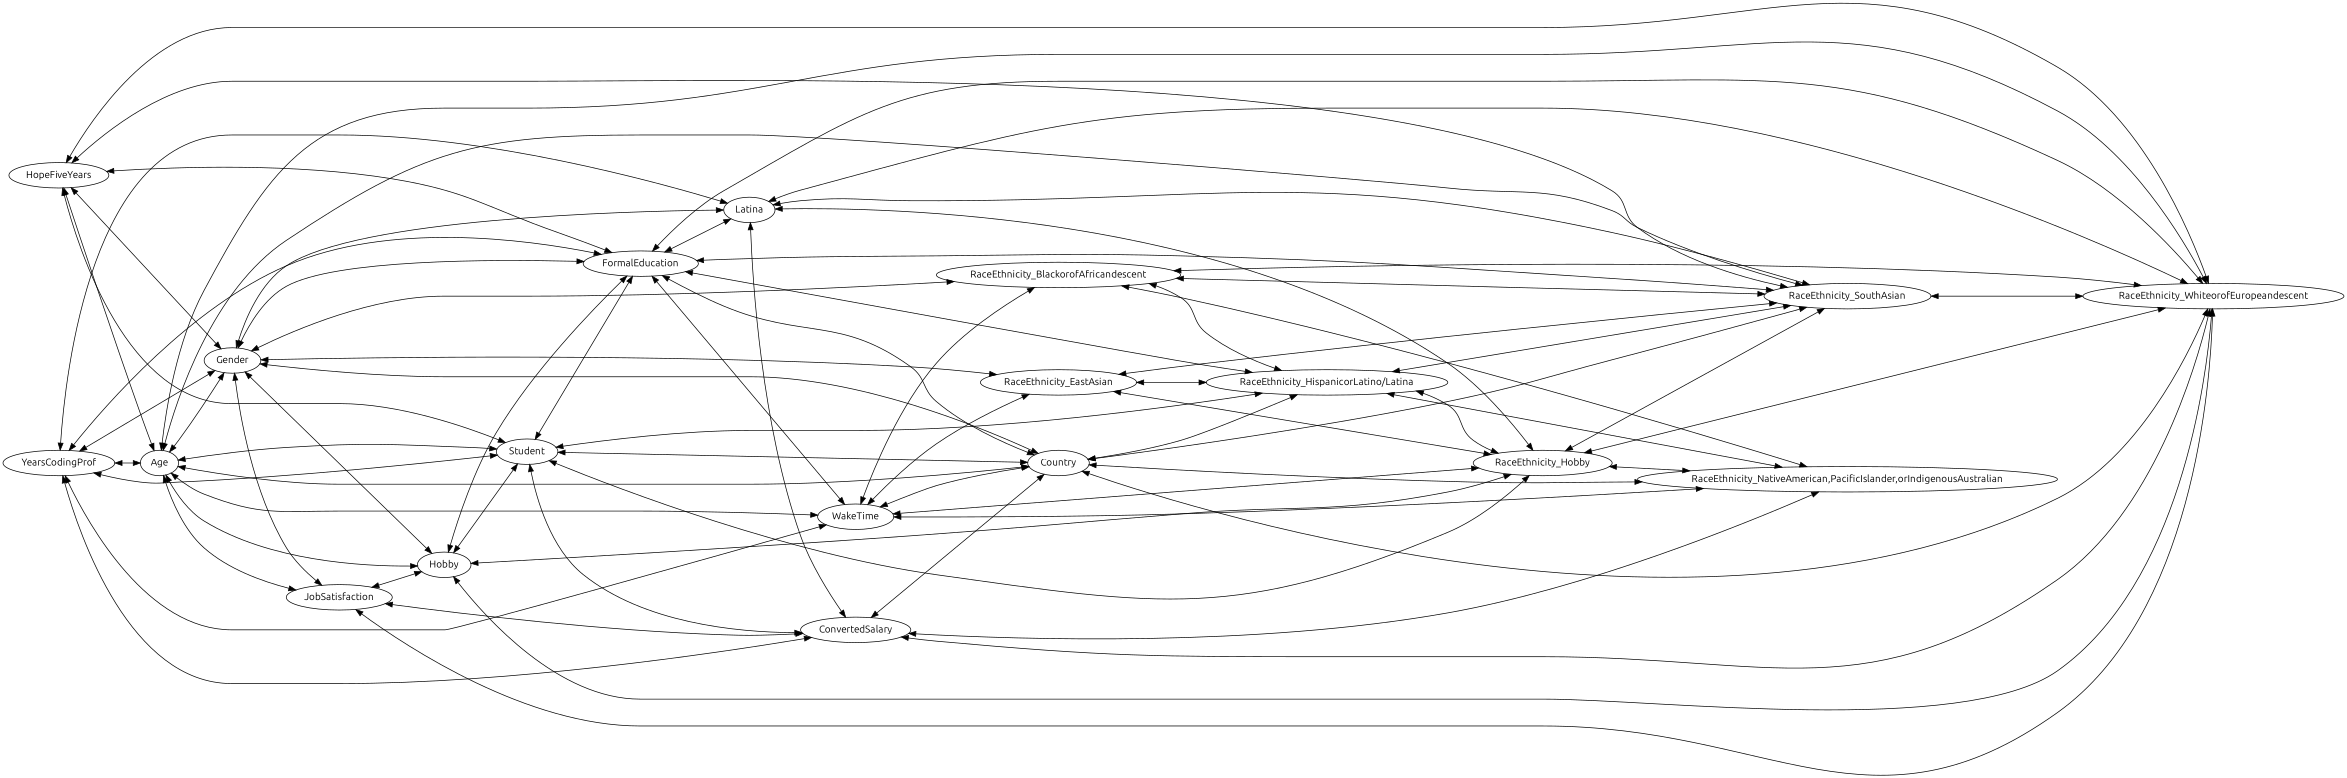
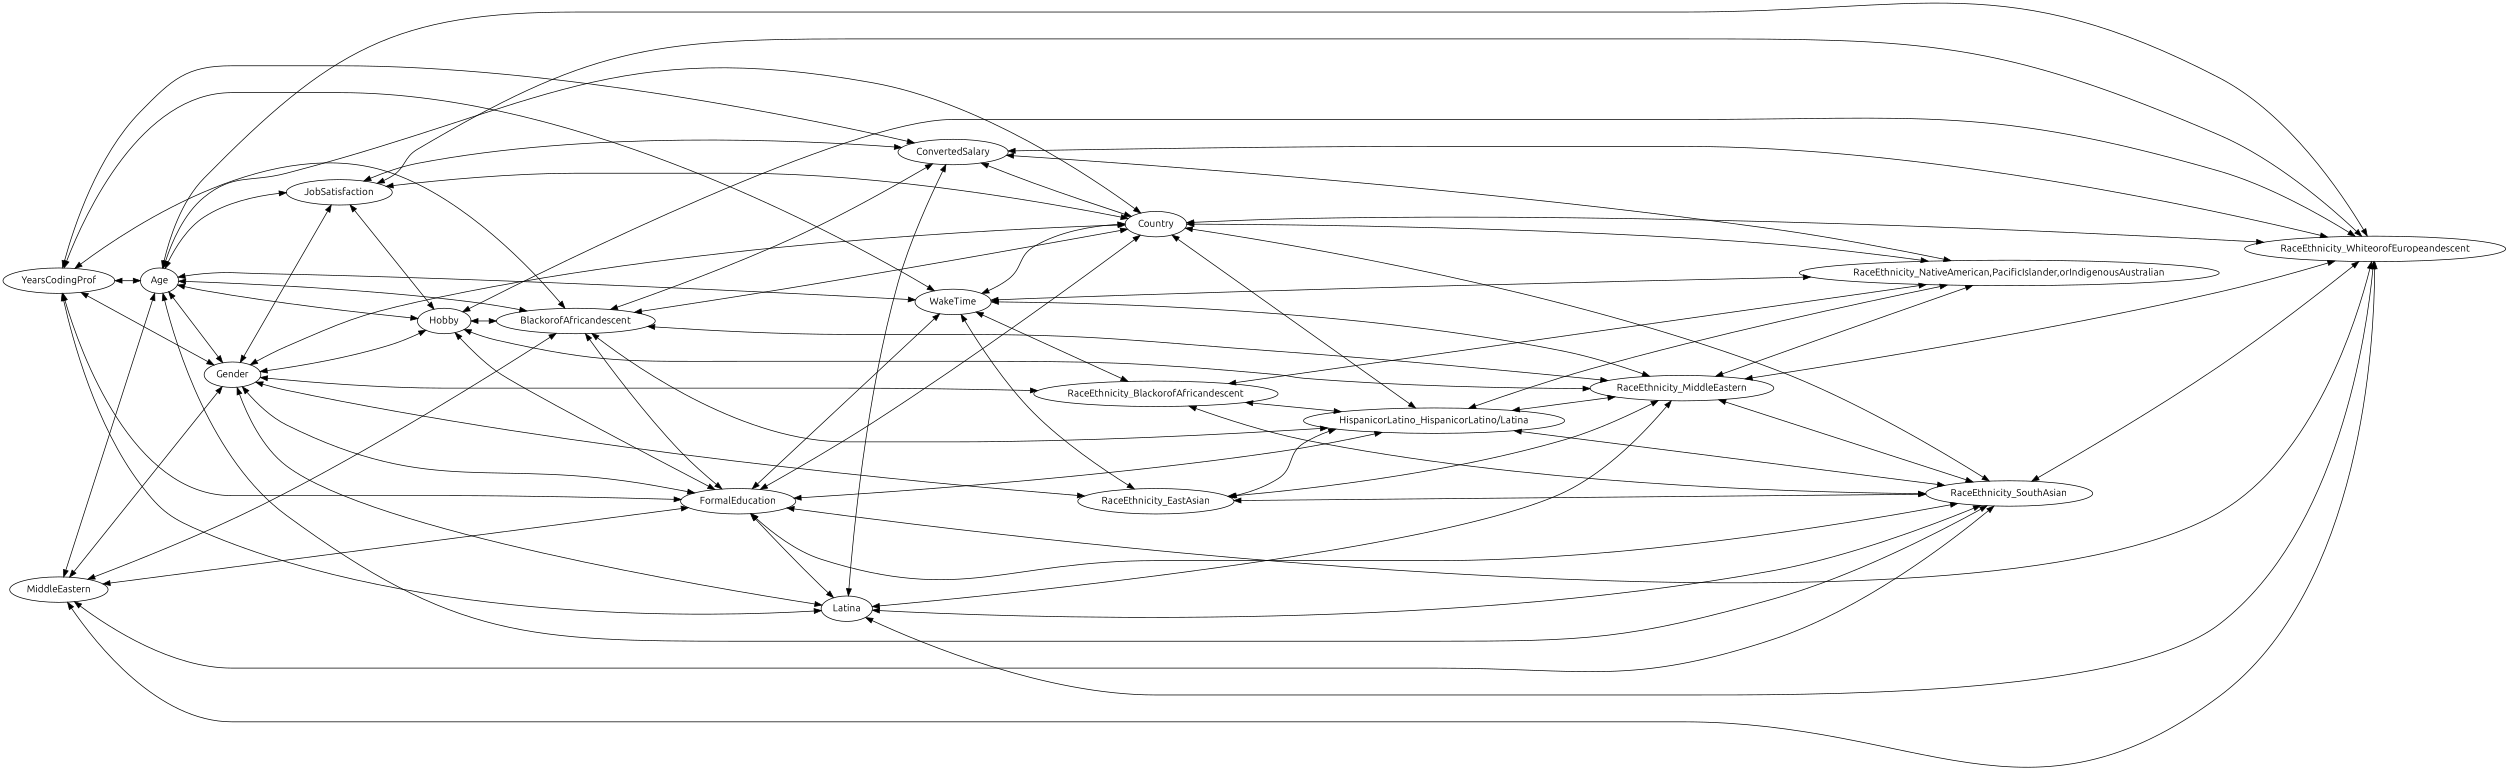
edge "JobSatisfaction" -- "Country": added
node "HopeFiveYears": label "HopeFiveYears" -> "MiddleEastern"
edge "RaceEthnicity_BlackorofAfricandescent" -- "RaceEthnicity_WhiteorofEuropeandescent": removed
node "RaceEthnicity_HispanicorLatino/Latina": label "RaceEthnicity_HispanicorLatino/Latina" -> "HispanicorLatino_HispanicorLatino/Latina"
node "Student": label "Student" -> "BlackorofAfricandescent"
node "RaceEthnicity_Hobby": label "RaceEthnicity_Hobby" -> "RaceEthnicity_MiddleEastern"
